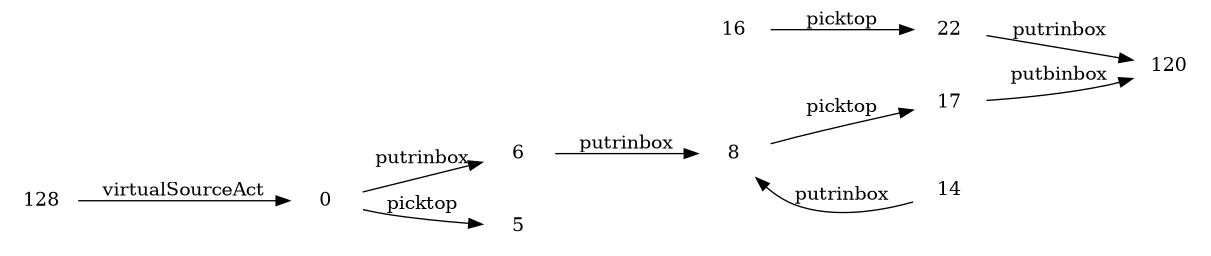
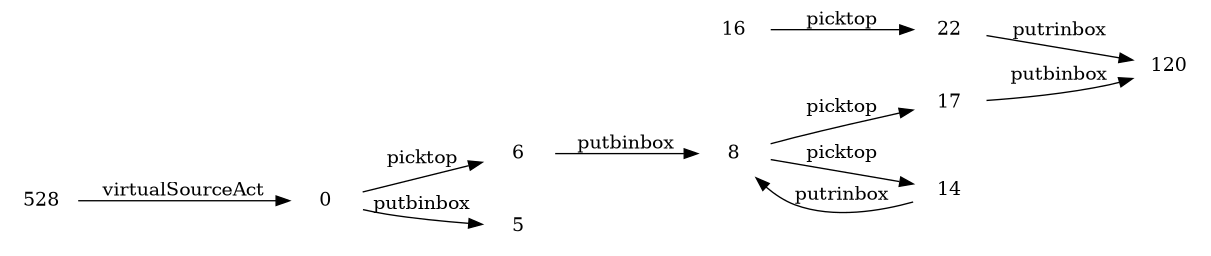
edge "6" -> "8": label "putrinbox" -> "putbinbox"
edge "0" -> "6": label "putrinbox" -> "picktop"
edge "8" -> "14": added, label "picktop"
node "128": label "128" -> "528"
edge "0" -> "5": label "picktop" -> "putbinbox"
